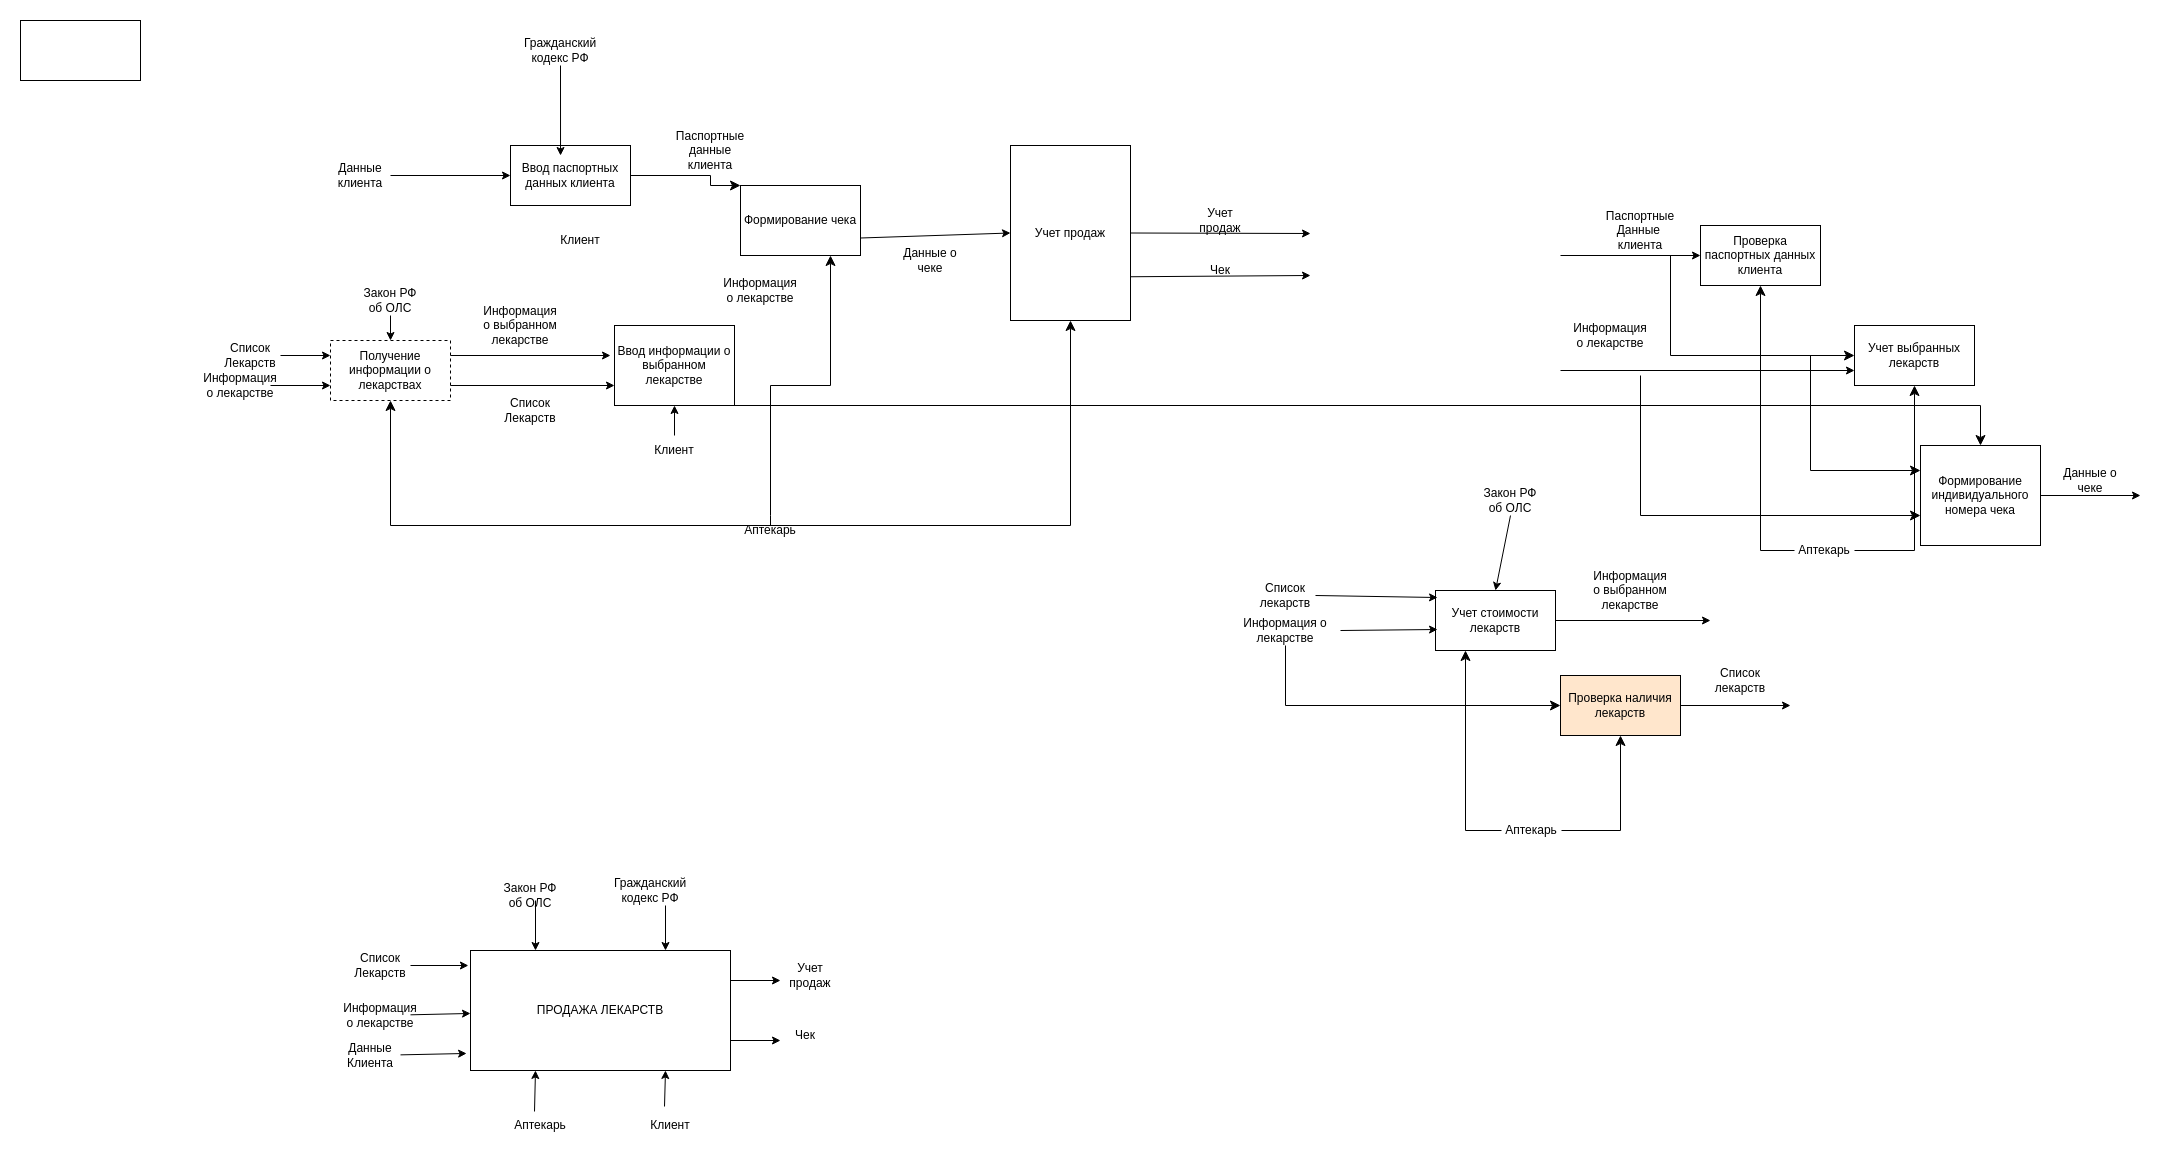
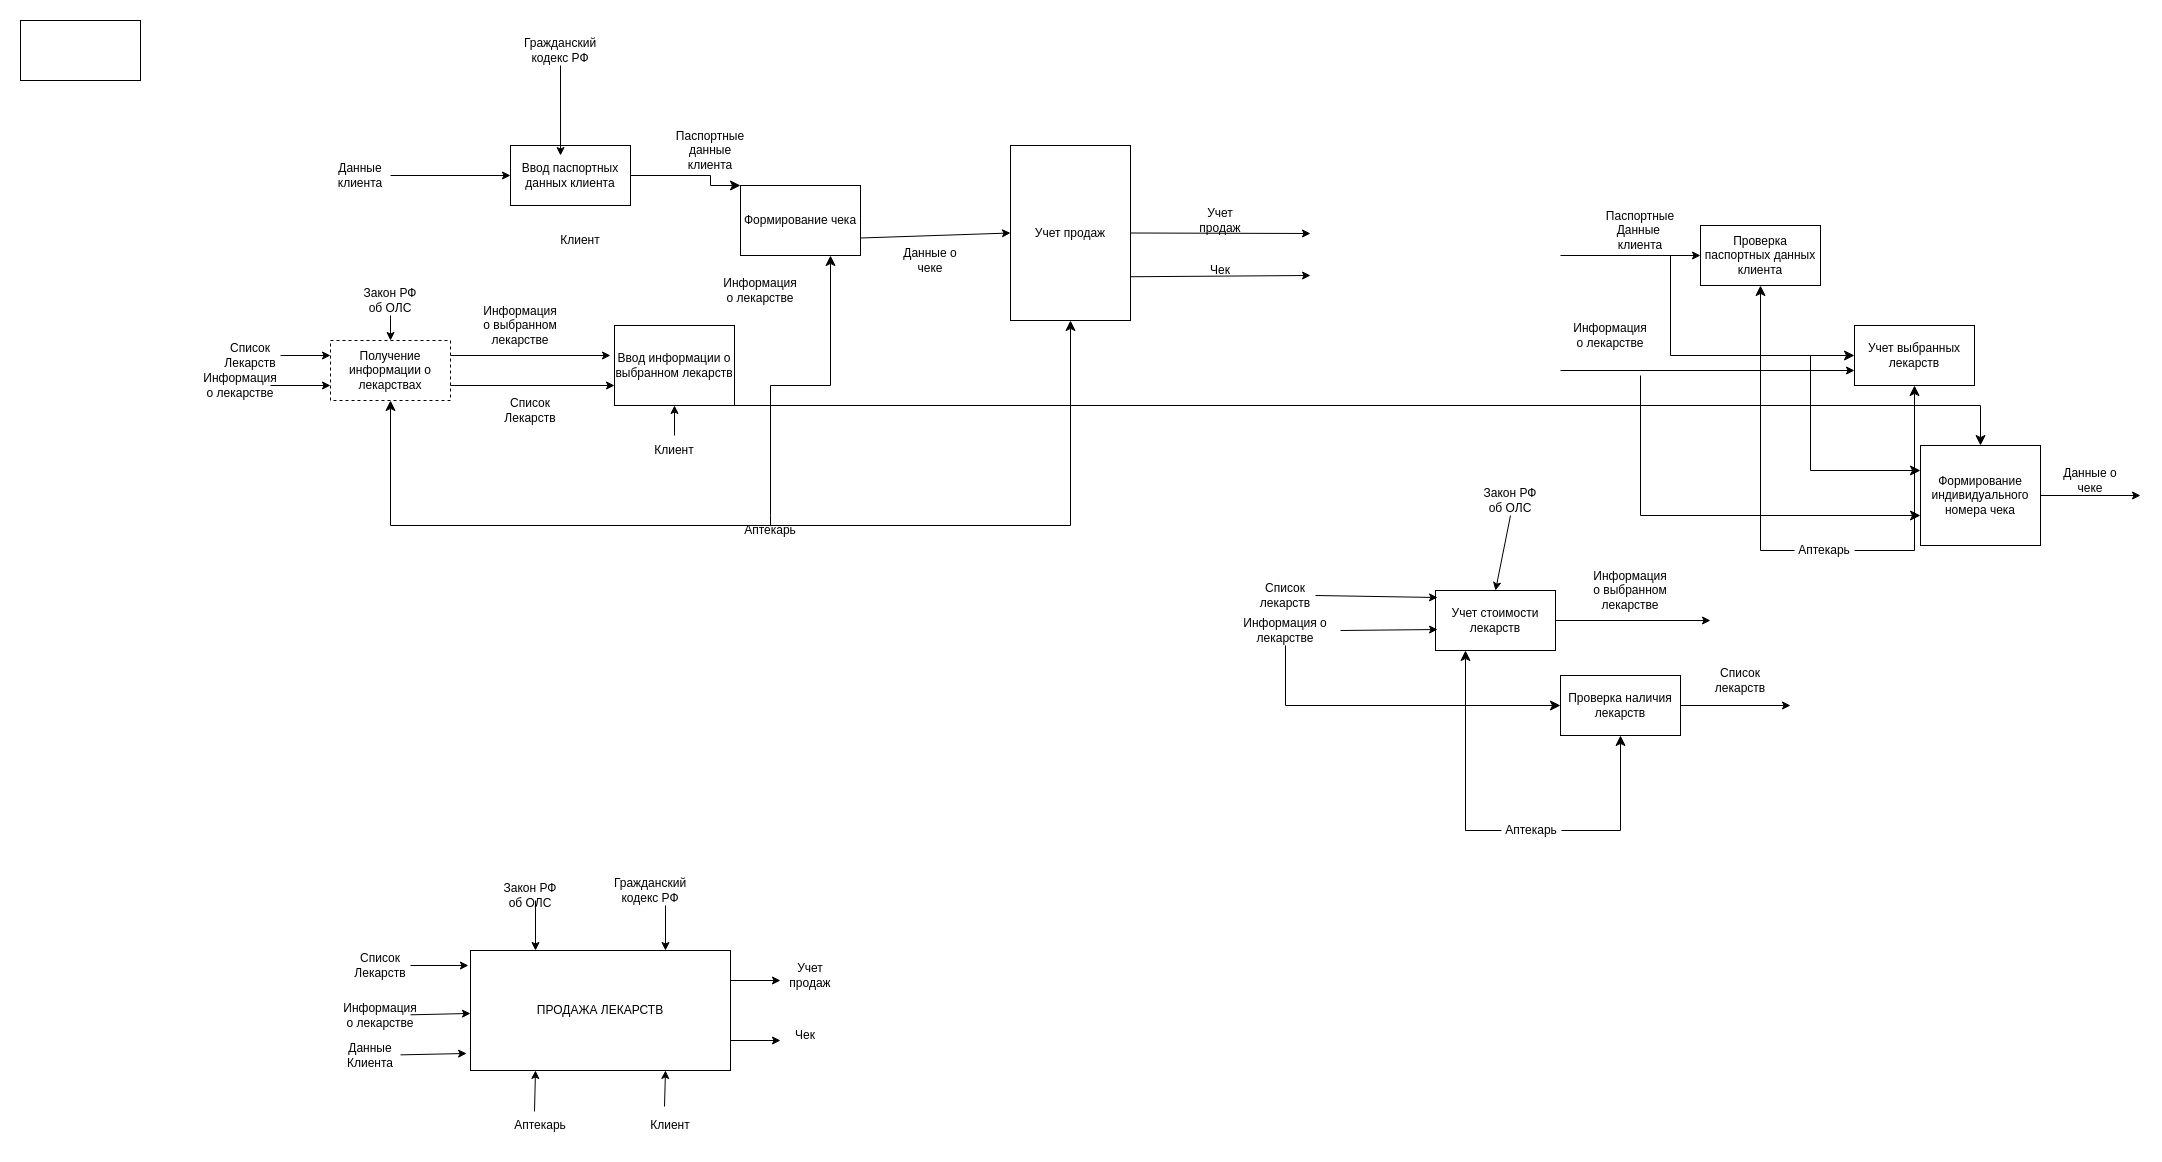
node "Ввод информации о выбранном лекарстве": label "Ввод информации о выбранном лекарстве" -> "Ввод информации о выбранном лекарств"
node "Проверка наличия лекарств": fillcolor #ffe6cc -> #ffffff
